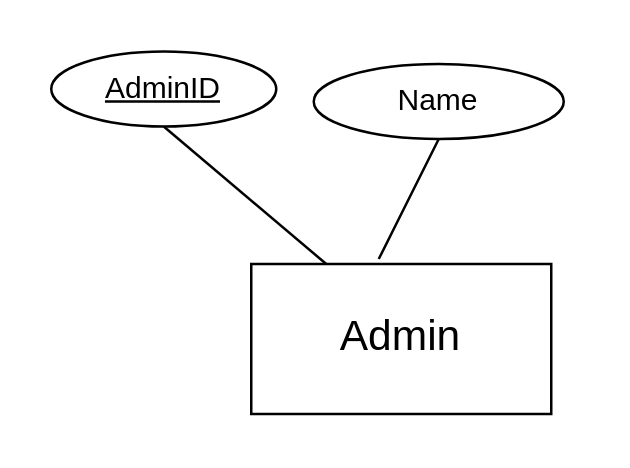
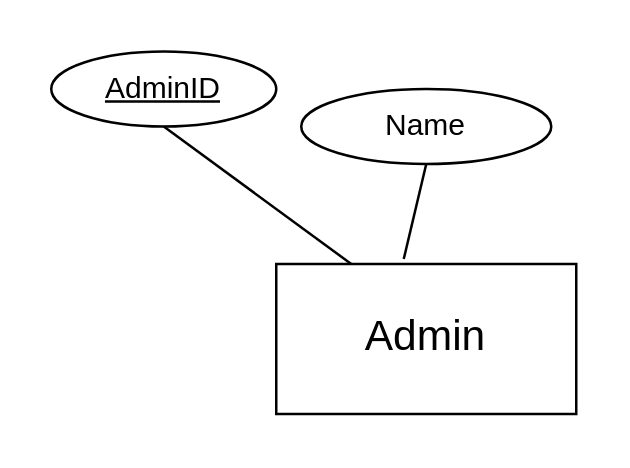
node "Name": moved (439, 101) -> (426, 126)
node "Admin": moved (401, 339) -> (426, 339)
